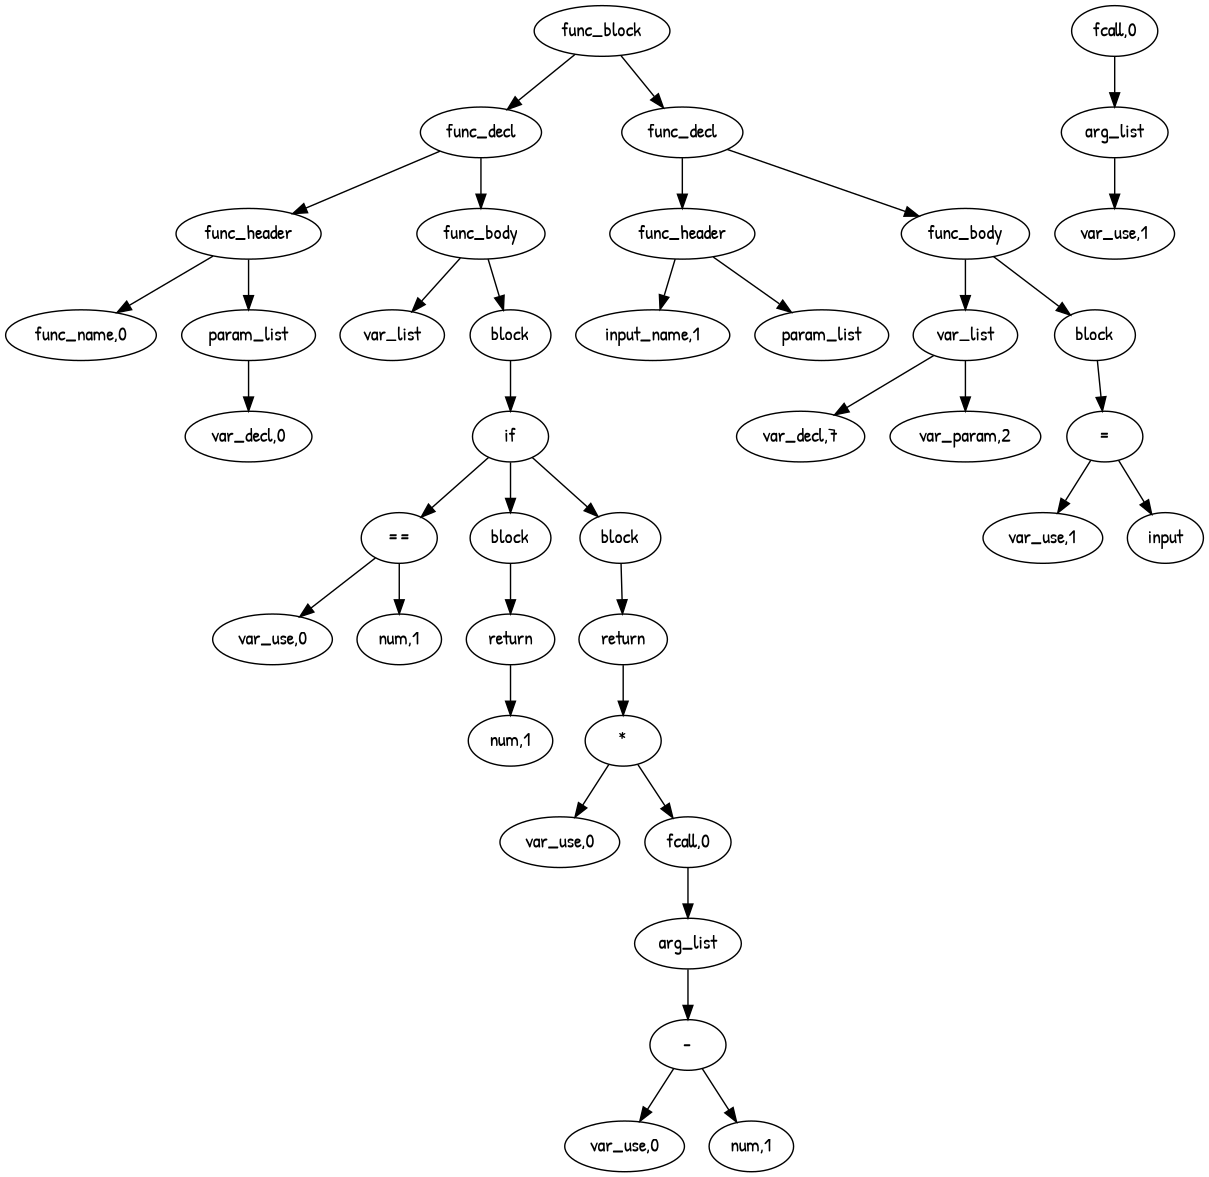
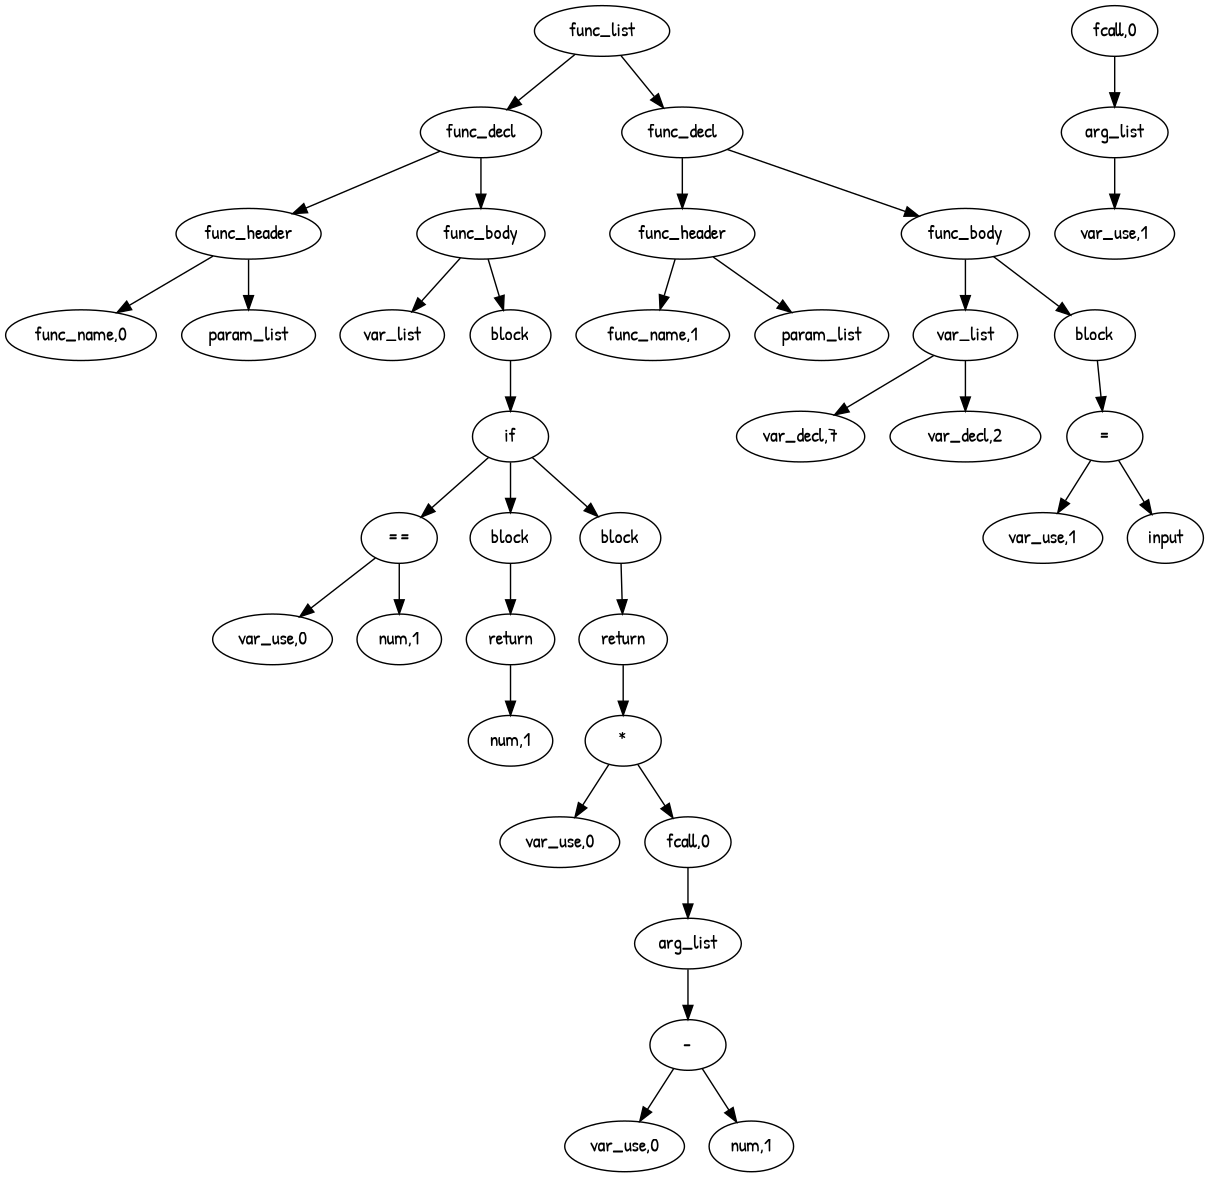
node "func_block": label "func_block" -> "func_list"
node "input_name,1": label "input_name,1" -> "func_name,1"
node "var_decl,0": removed
node "var_param,2": label "var_param,2" -> "var_decl,2"
